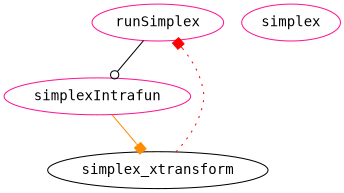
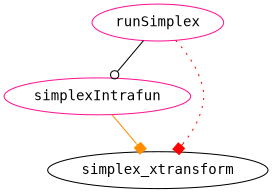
node "simplex": removed
edge "simplex_xtransform" -> "runSimplex": reversed
